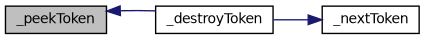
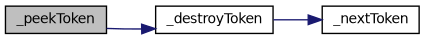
edge "_destroyToken" -> "_peekToken": reversed
